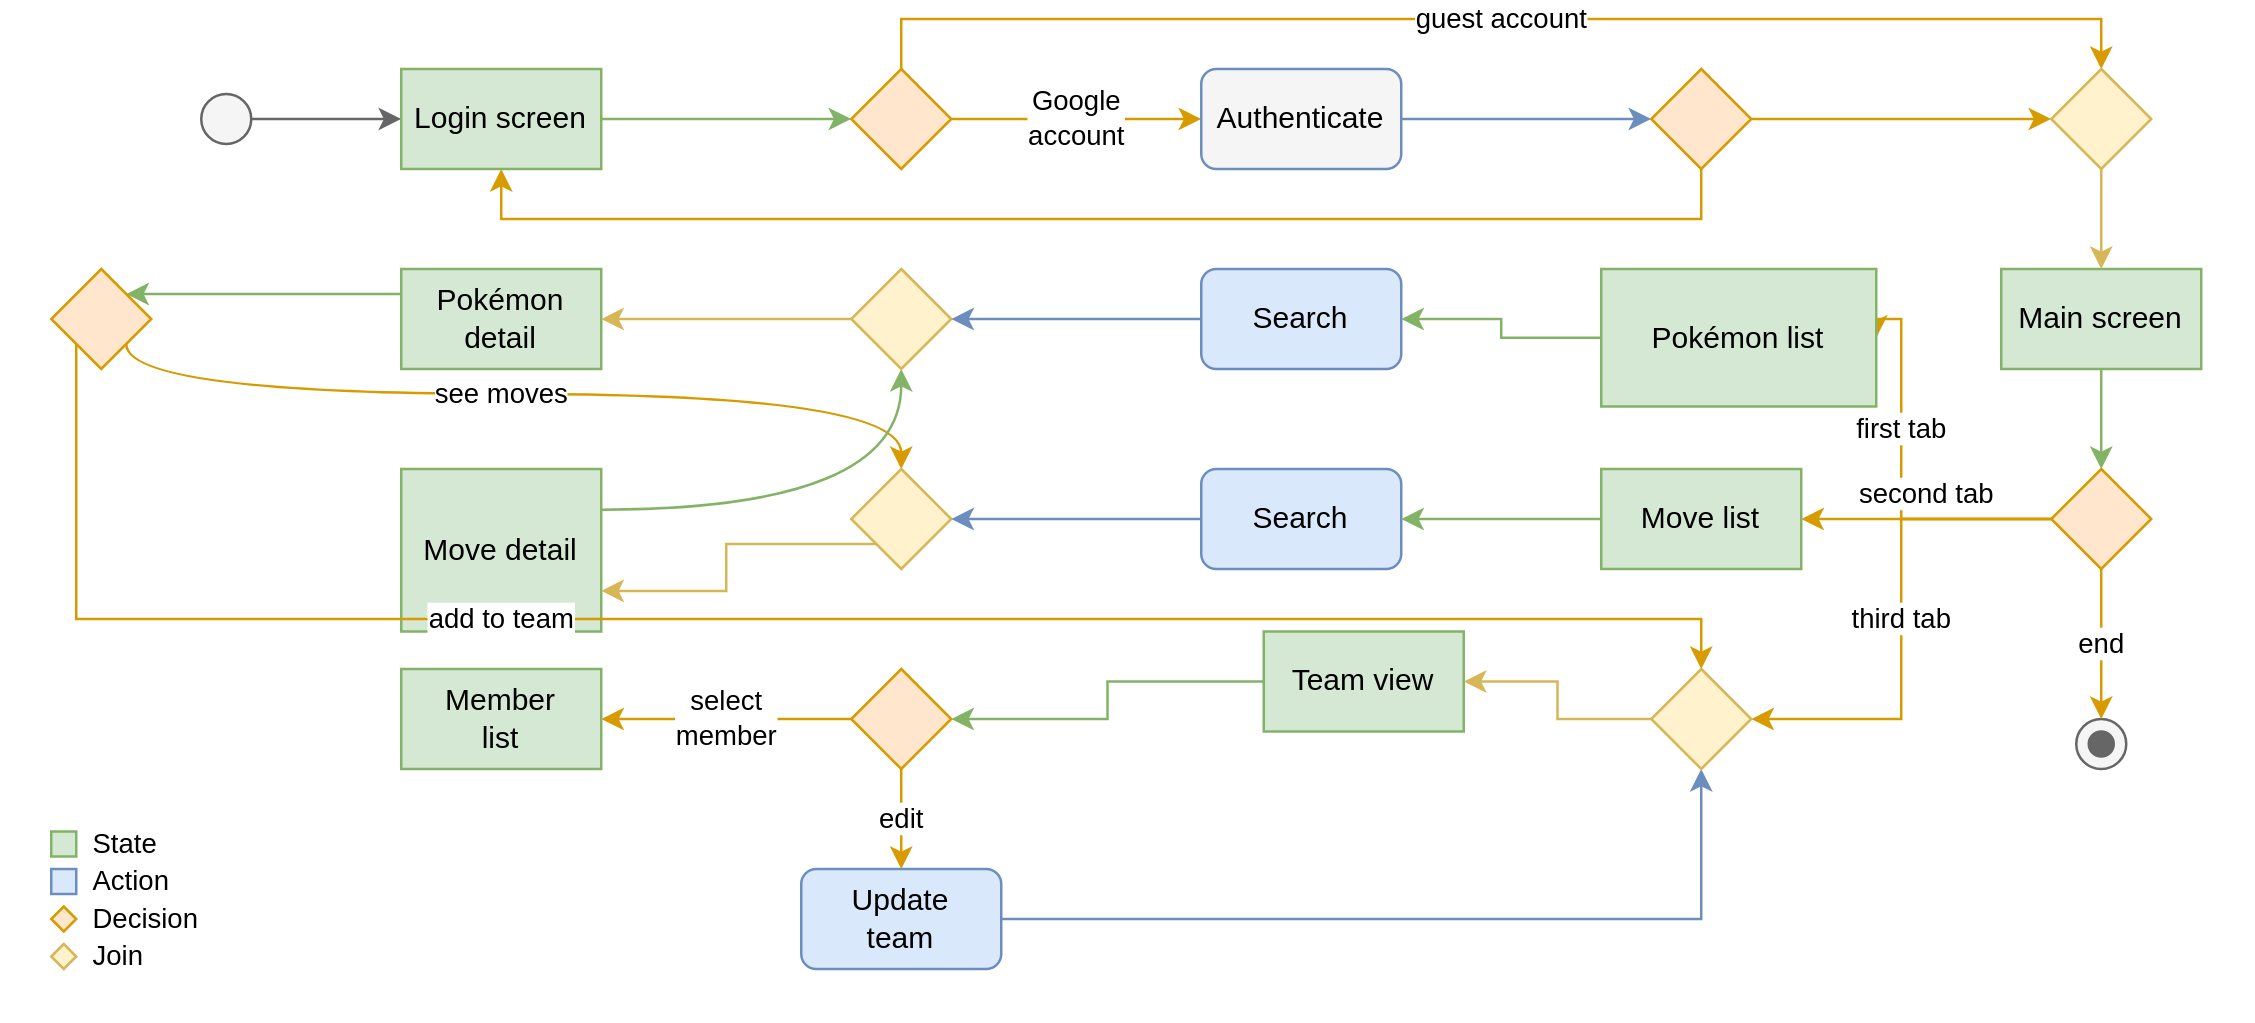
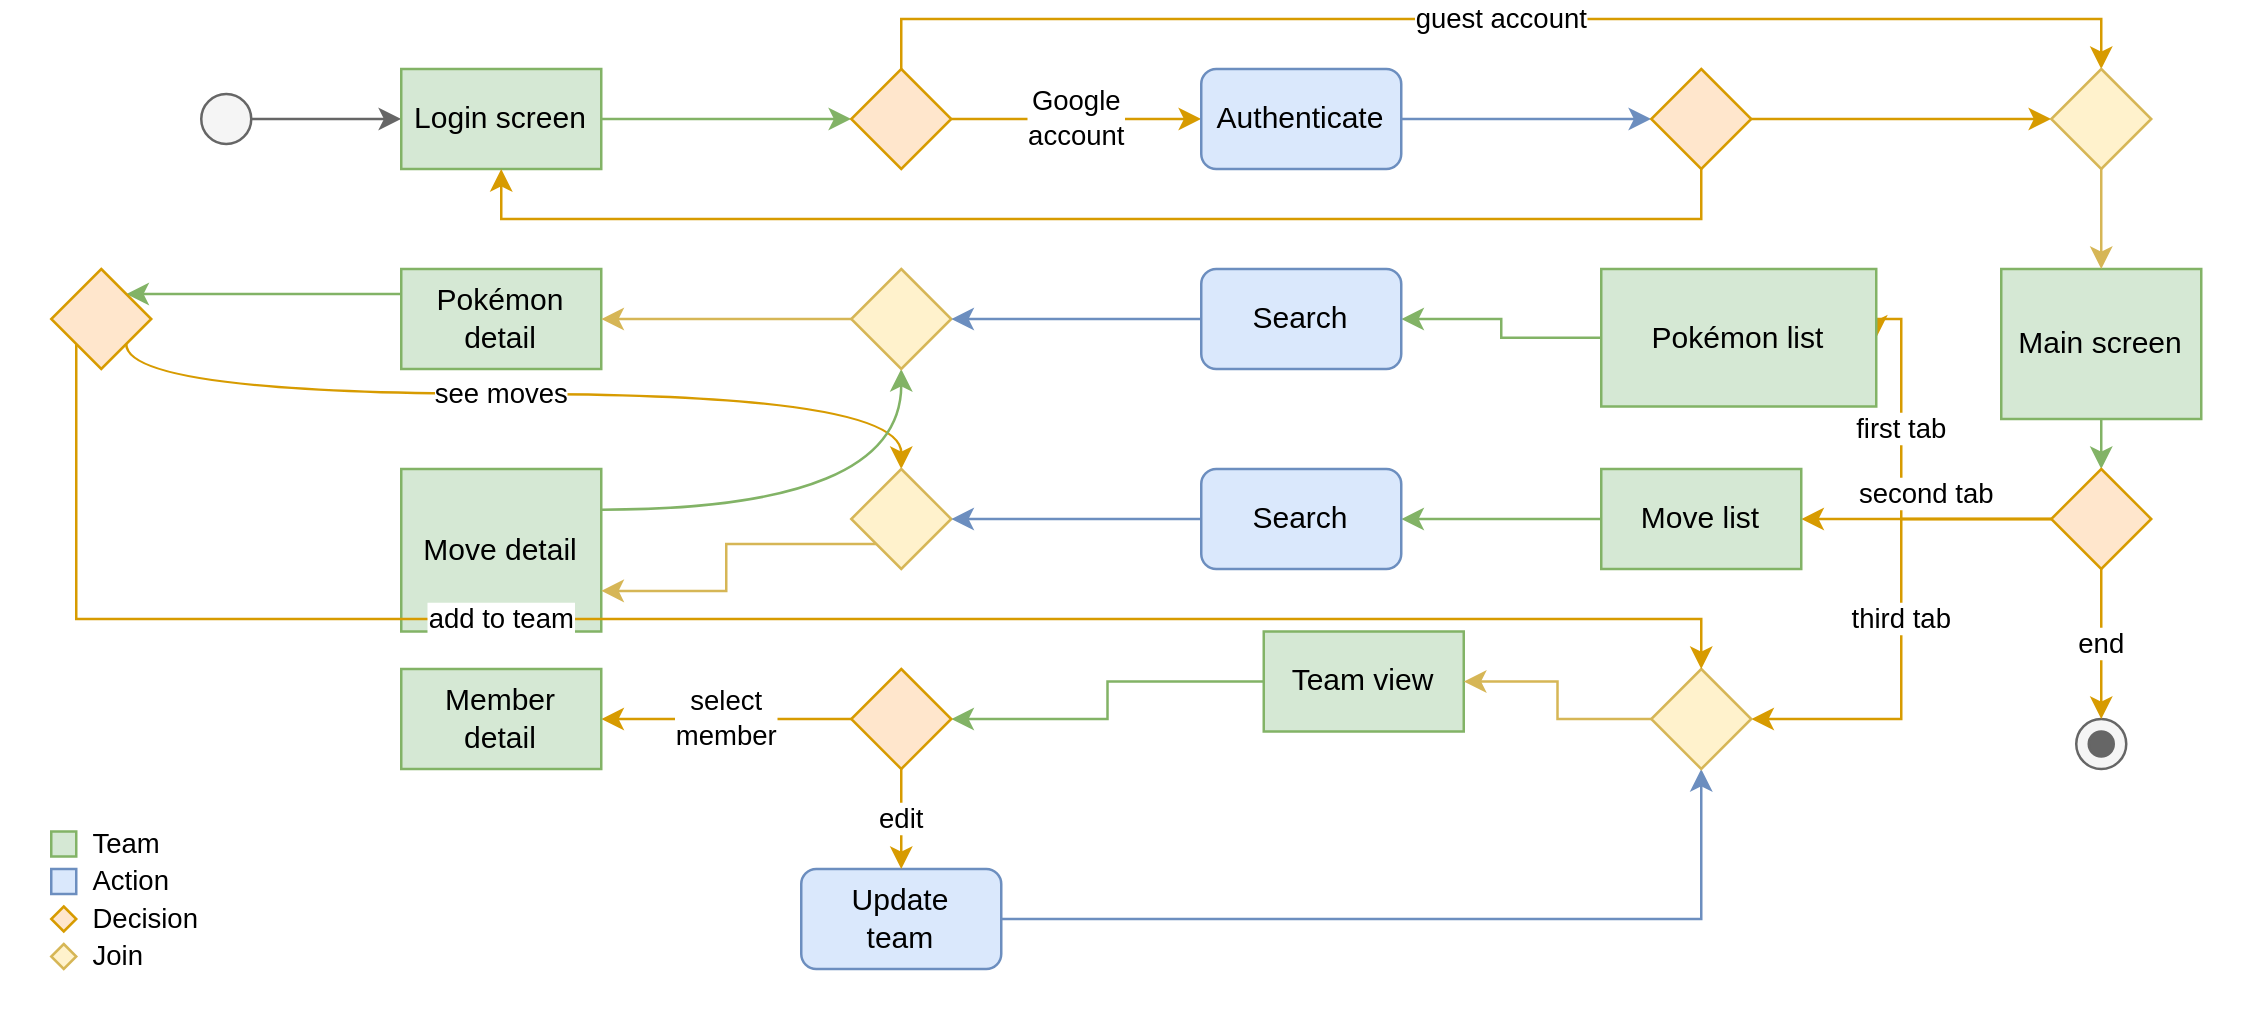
node "Authenticate": fillcolor #f5f5f5 -> #dae8fc
node "Main screen": size 200x100 -> 200x150
node "Member list": label "Member list" -> "Member detail"
node "State": label "State" -> "Team"
